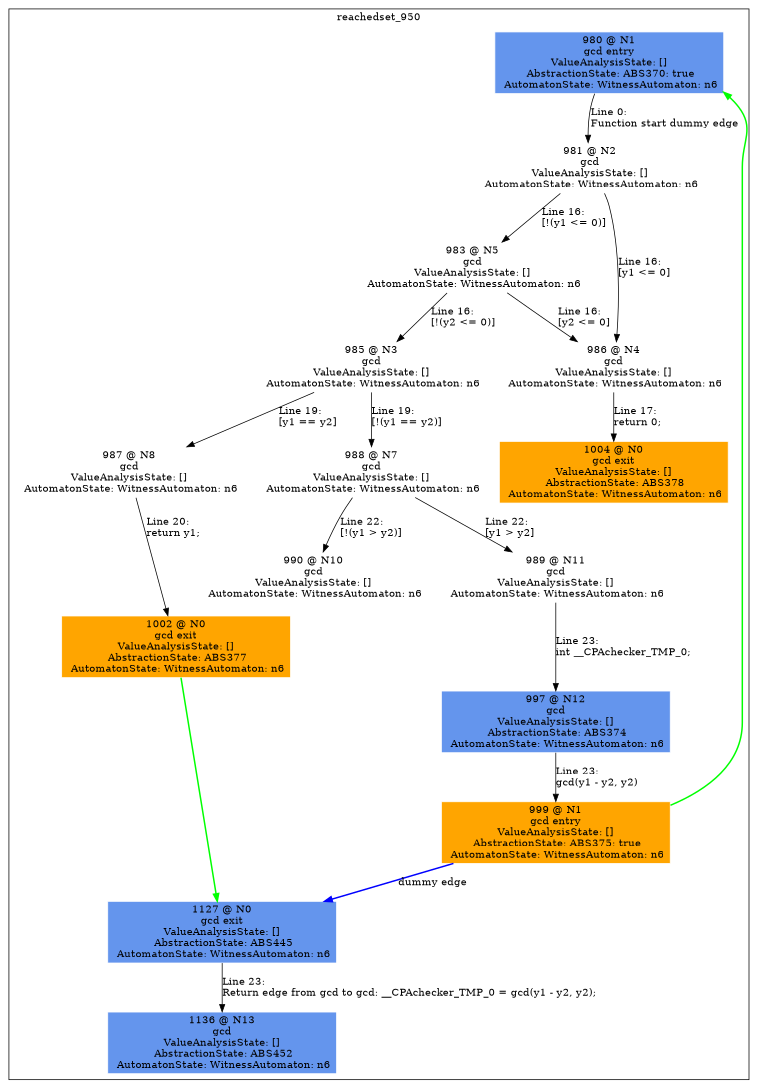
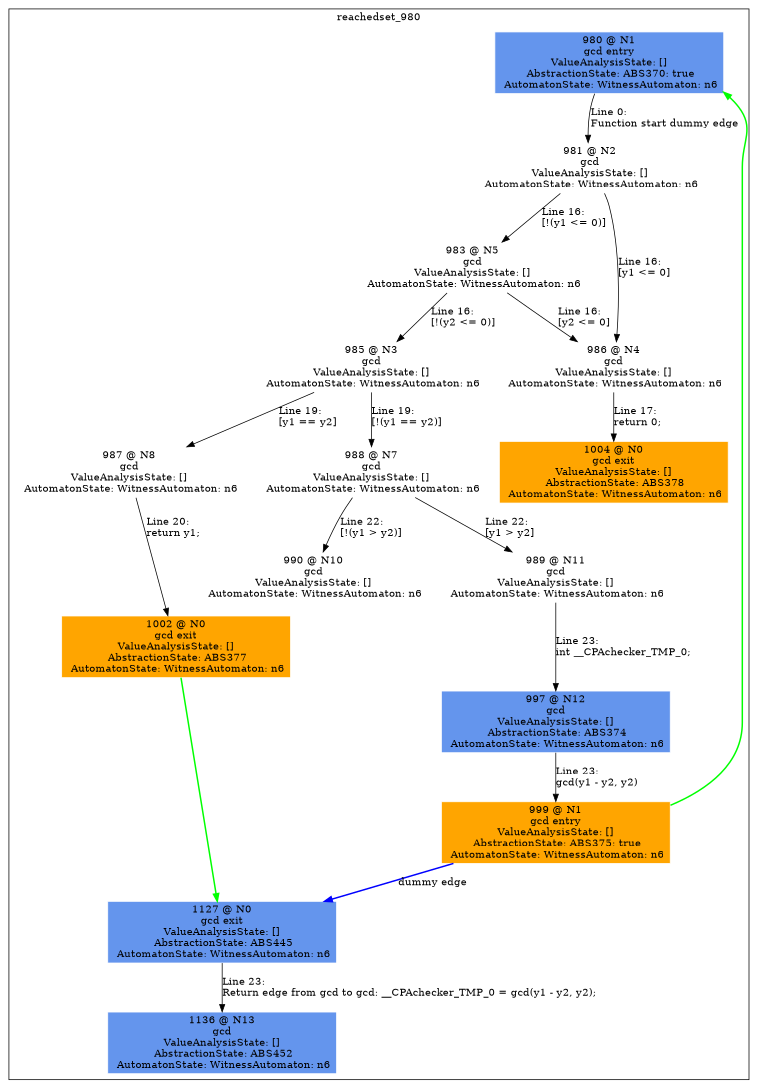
cluster "reachedset_950": label "reachedset_950" -> "reachedset_980"
